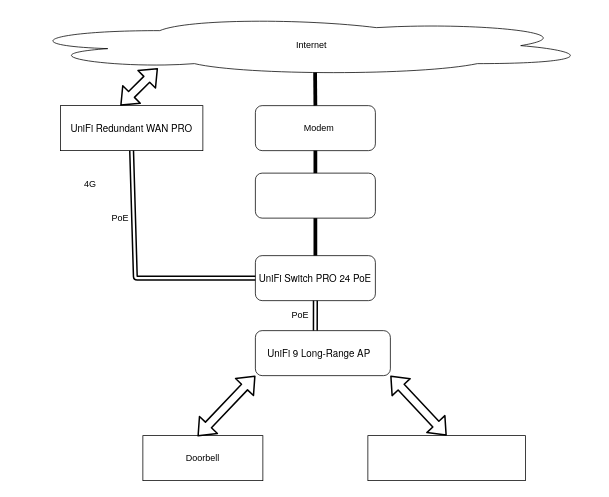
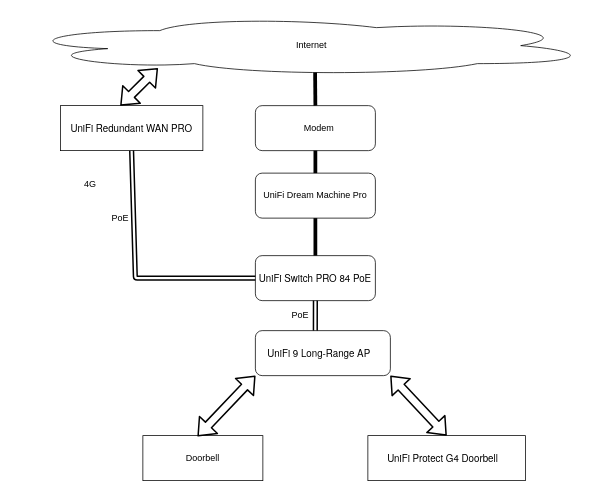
node "UniFi Dream Machine Pro": added
node "UniFi Switch PRO 24 PoE": label "UniFi Switch PRO 24 PoE" -> "UniFi Switch PRO 84 PoE"
node "UniFi Protect G4 Doorbell": added
